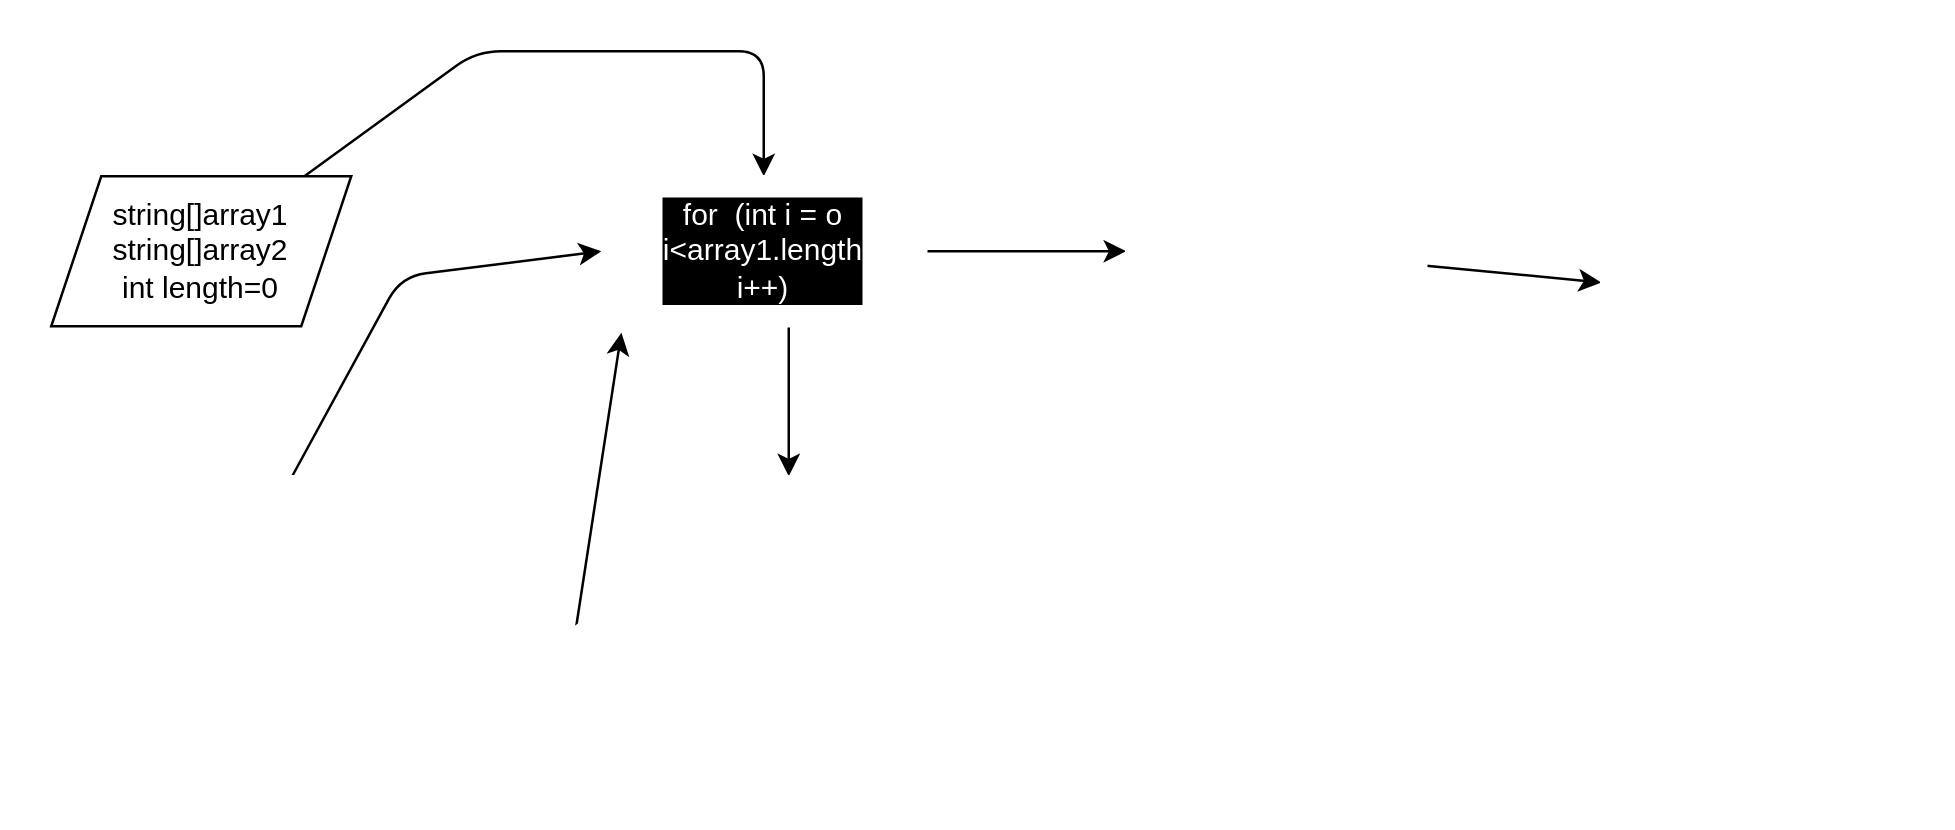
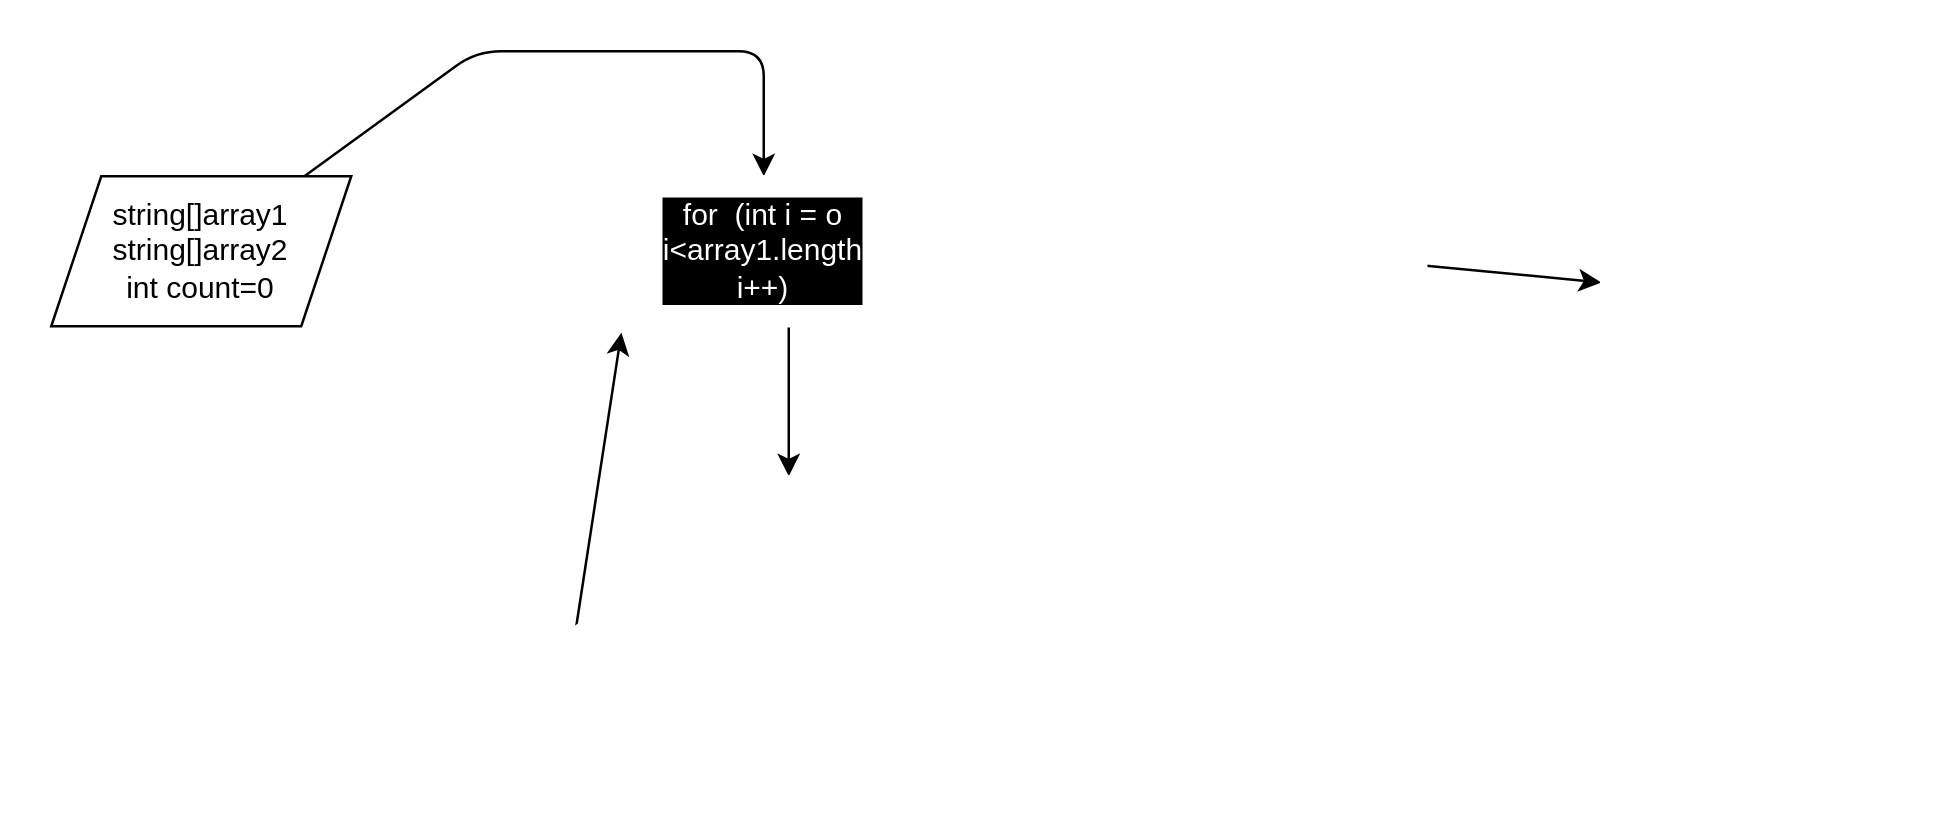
node "string[]array1 string[]array2 int length=0": label "string[]array1 string[]array2 int length=0" -> "string[]array1 string[]array2 int count=0"
edge "for (int i = o i<array1.length i++)" -> "Вывод": removed
edge "array2[count]=arry1[i] count+1" -> "for (int i = o i<array1.length i++)": removed
node "array2[count]=arry1[i] count+1": shape rectangle -> rounded rectangle
